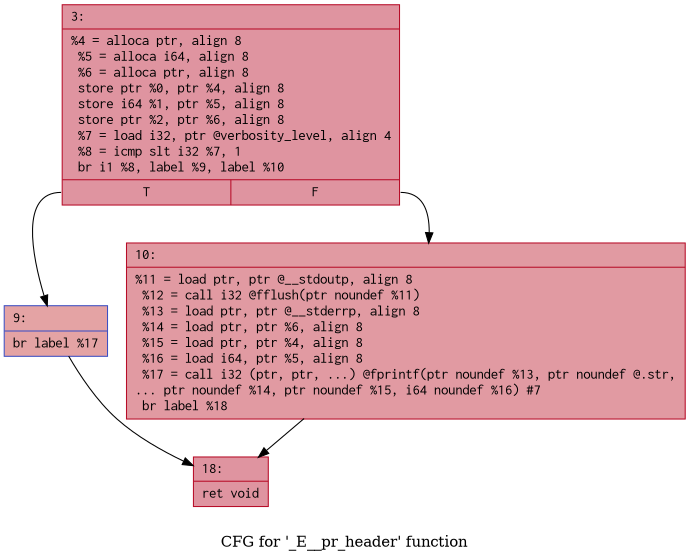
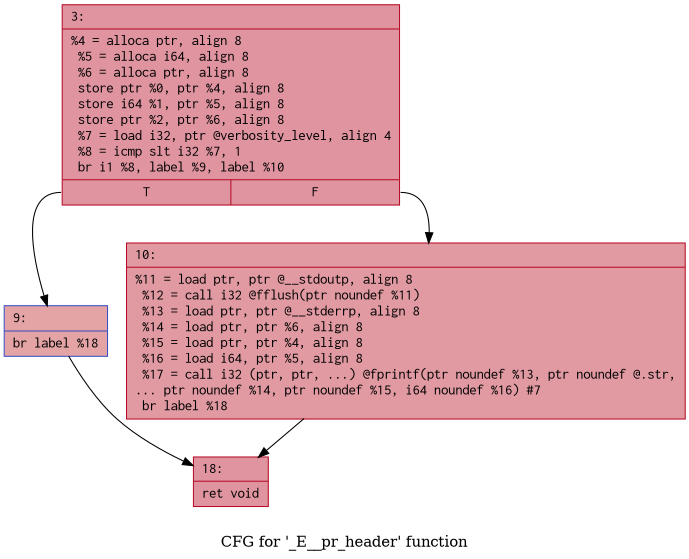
node "9:": text "br label %17" -> "br label %18"
